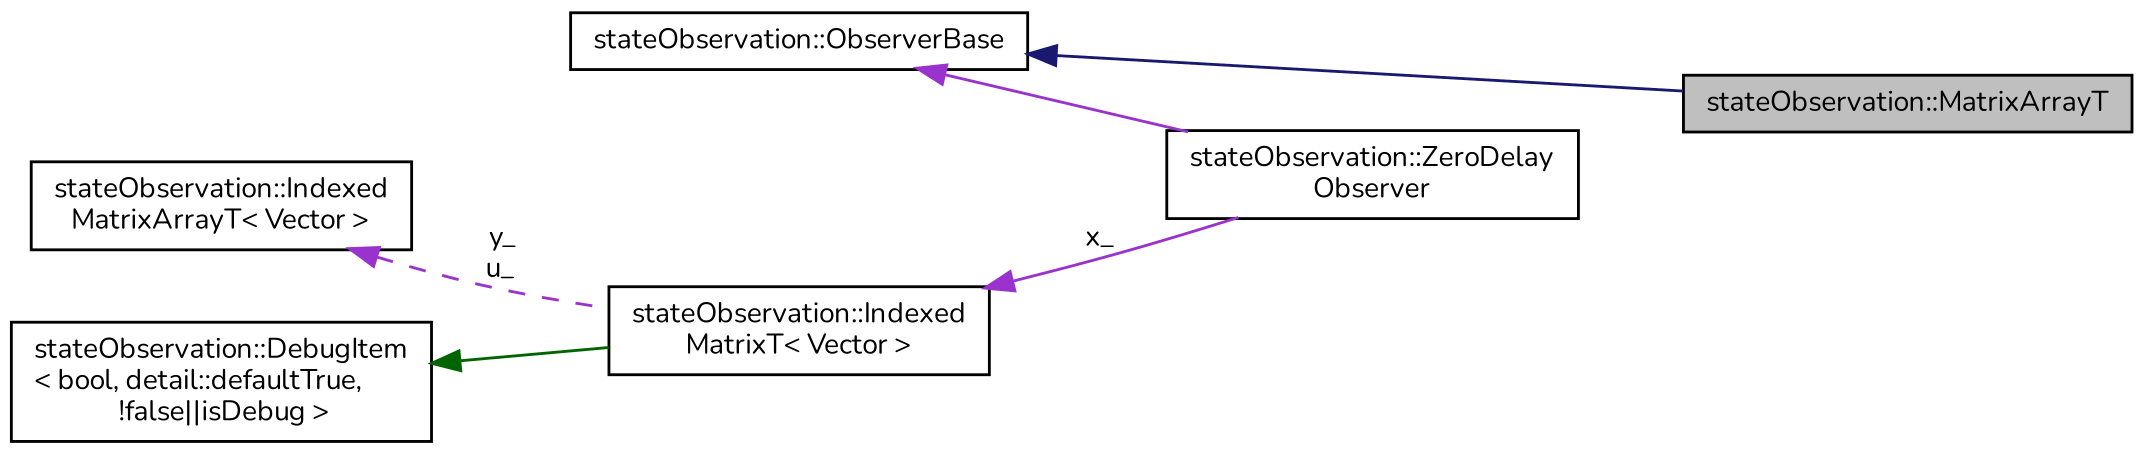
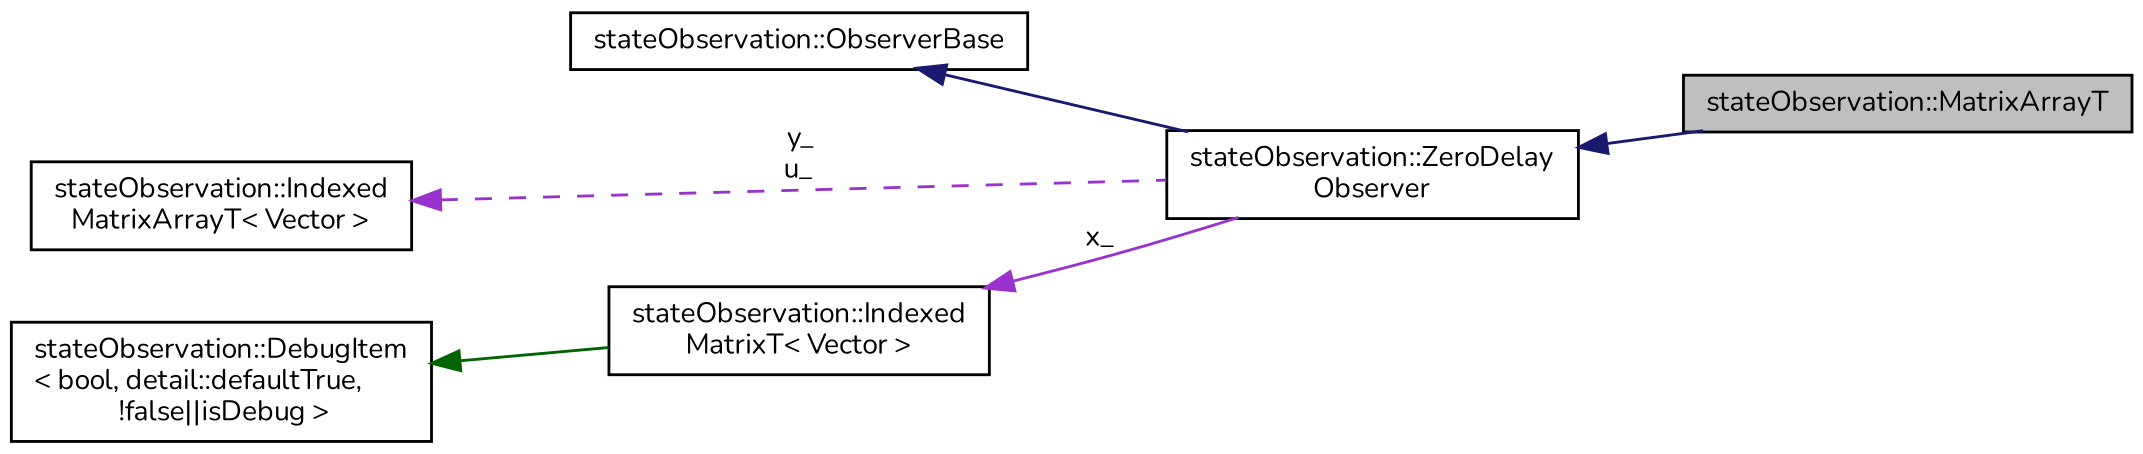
edge "stateObservation::MatrixArrayT" -> "stateObservation::ObserverBase": now "stateObservation::MatrixArrayT" -> "stateObservation::ZeroDelay Observer"
edge "stateObservation::ZeroDelay Observer" -> "stateObservation::ObserverBase": color darkorchid3 -> midnightblue
edge "stateObservation::Indexed MatrixT< Vector >" -> "stateObservation::Indexed MatrixArrayT< Vector >": now "stateObservation::ZeroDelay Observer" -> "stateObservation::Indexed MatrixArrayT< Vector >"
